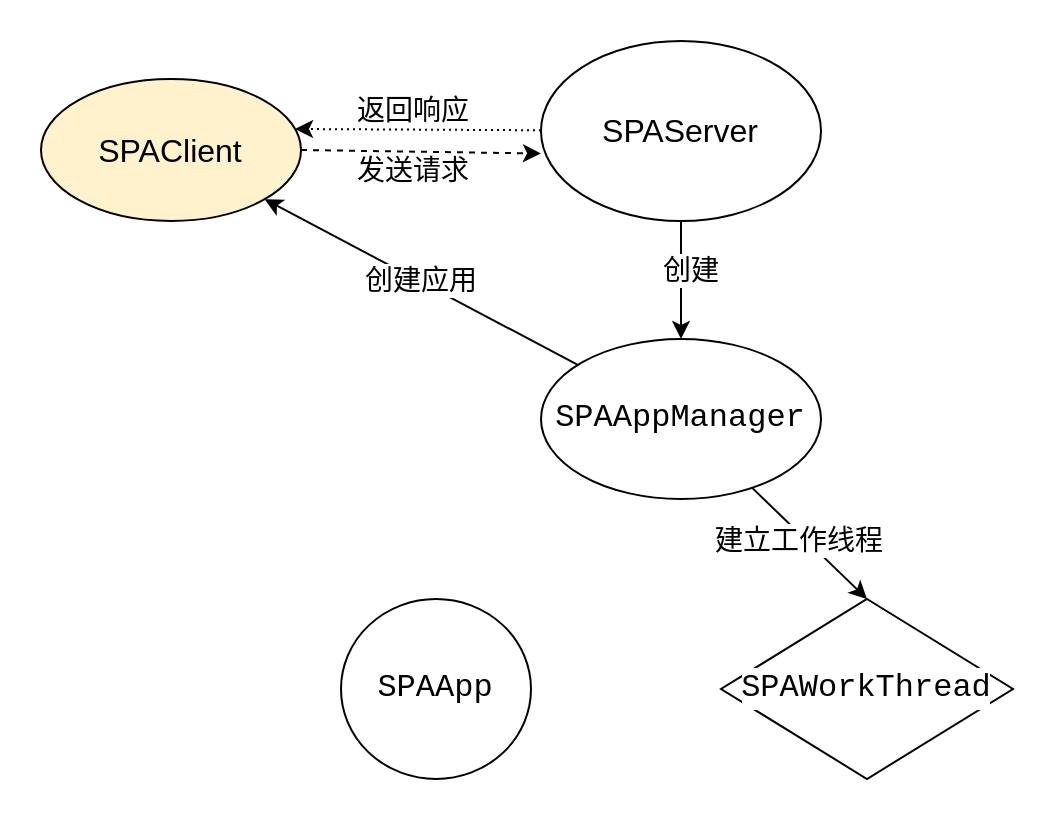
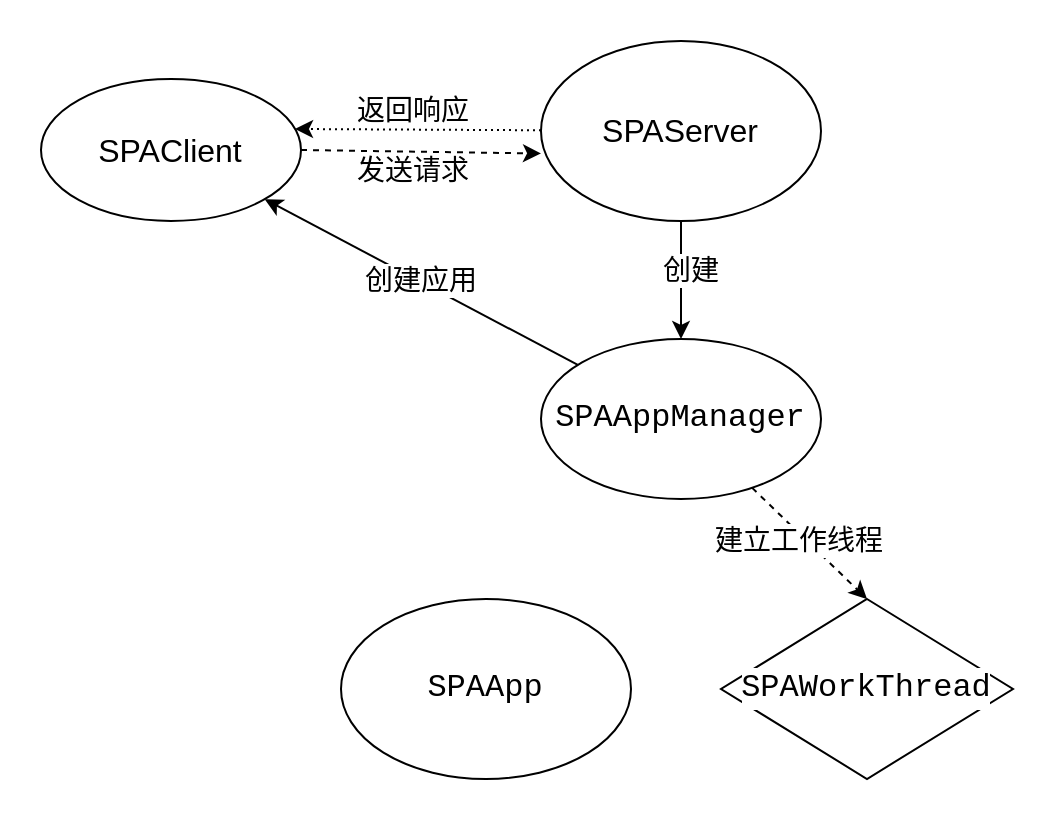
node "SPAClient": fillcolor #fff2cc -> #ffffff
edge "SPAAppManager" -> "SPAWorkThread": style solid -> dashed
node "SPAApp": size 190x180 -> 290x180
